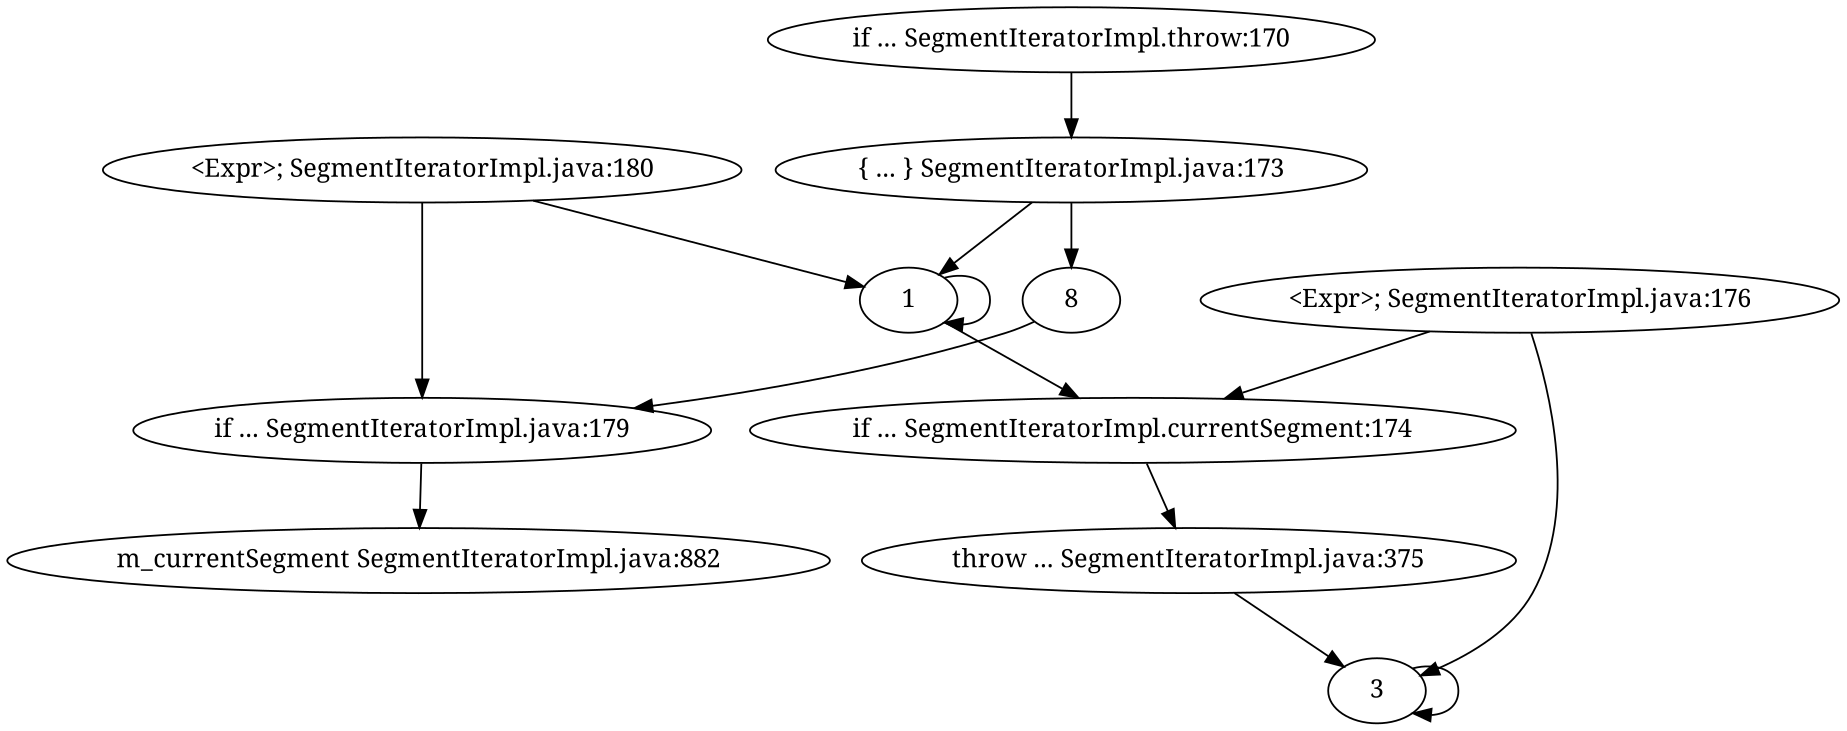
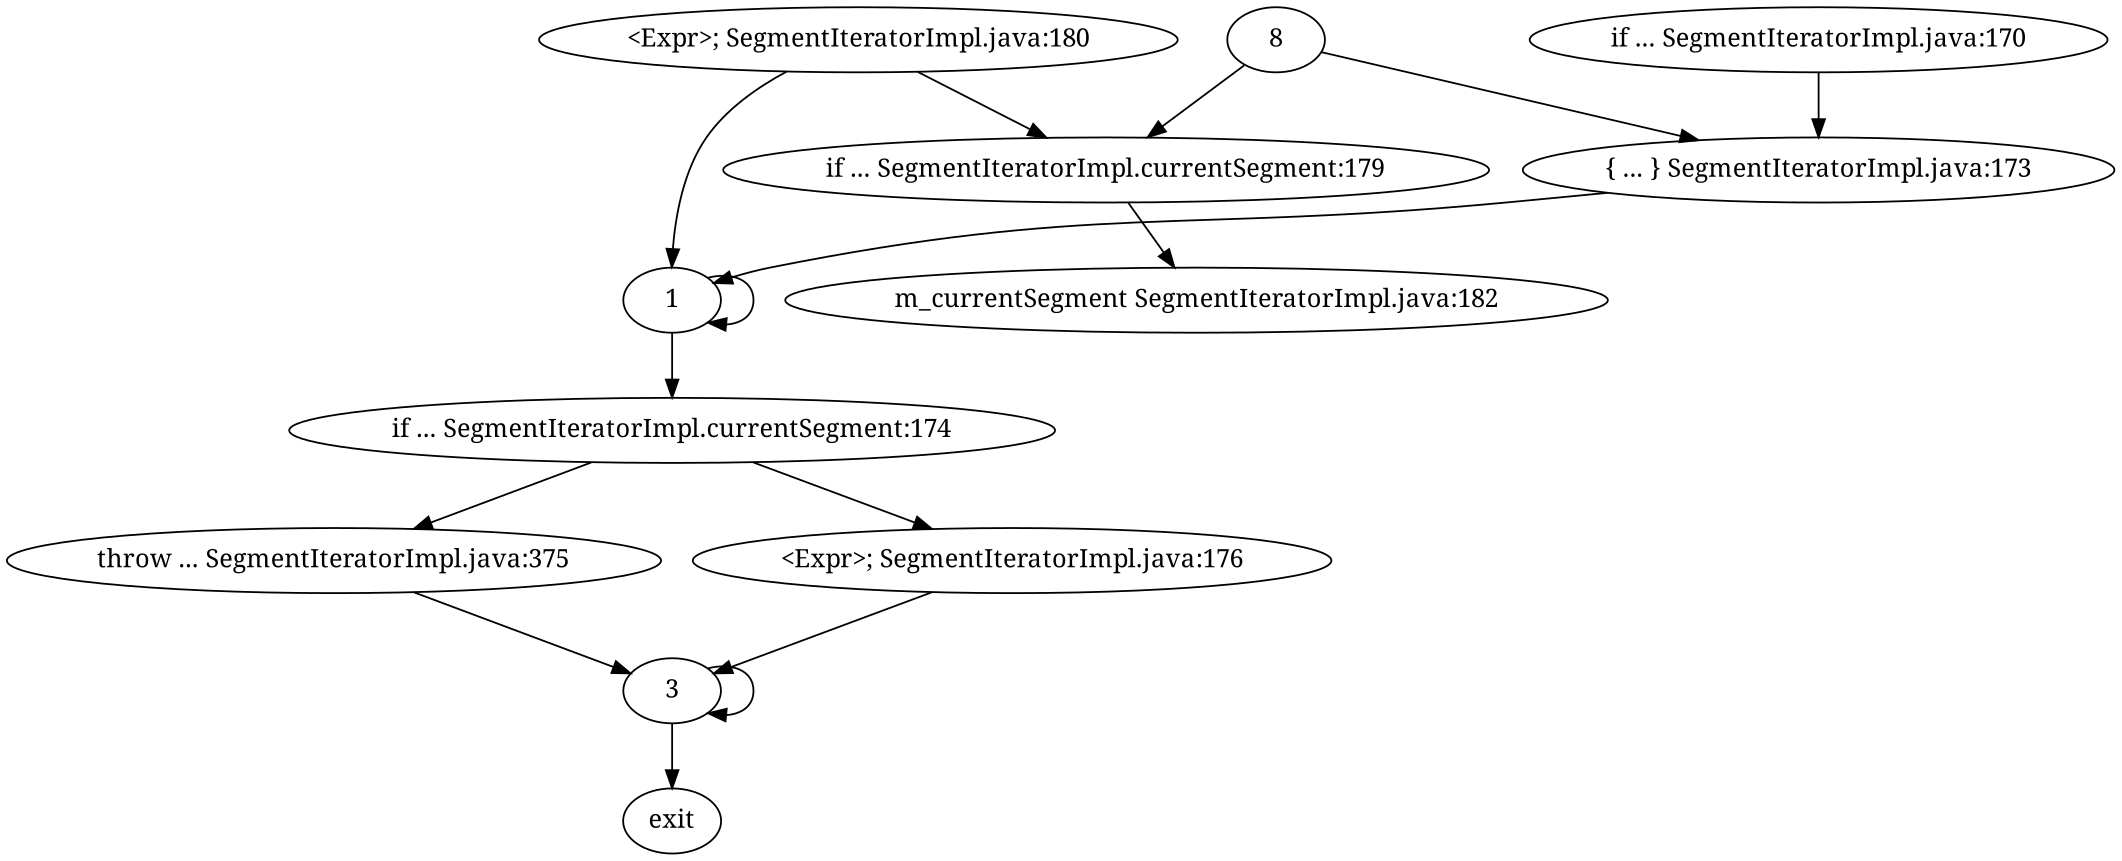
node "if ... SegmentIteratorImpl.throw:170": label "if ... SegmentIteratorImpl.throw:170" -> "if ... SegmentIteratorImpl.java:170"
edge "{ ... } SegmentIteratorImpl.java:173" -> "8": reversed
edge "<Expr>; SegmentIteratorImpl.java:176" -> "if ... SegmentIteratorImpl.currentSegment:174": reversed
node "if ... SegmentIteratorImpl.java:179": label "if ... SegmentIteratorImpl.java:179" -> "if ... SegmentIteratorImpl.currentSegment:179"
node "m_currentSegment SegmentIteratorImpl.java:882": label "m_currentSegment SegmentIteratorImpl.java:882" -> "m_currentSegment SegmentIteratorImpl.java:182"
node "exit": added
